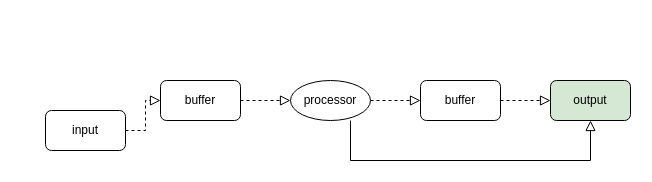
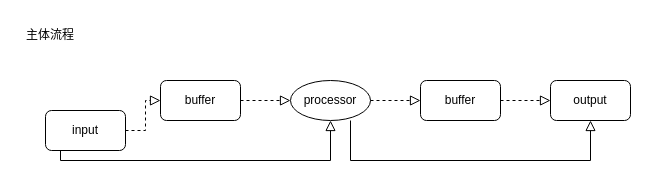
node "主体流程": added
node "output": fillcolor #d5e8d4 -> #ffffff
edge "input" -> "processor": added
